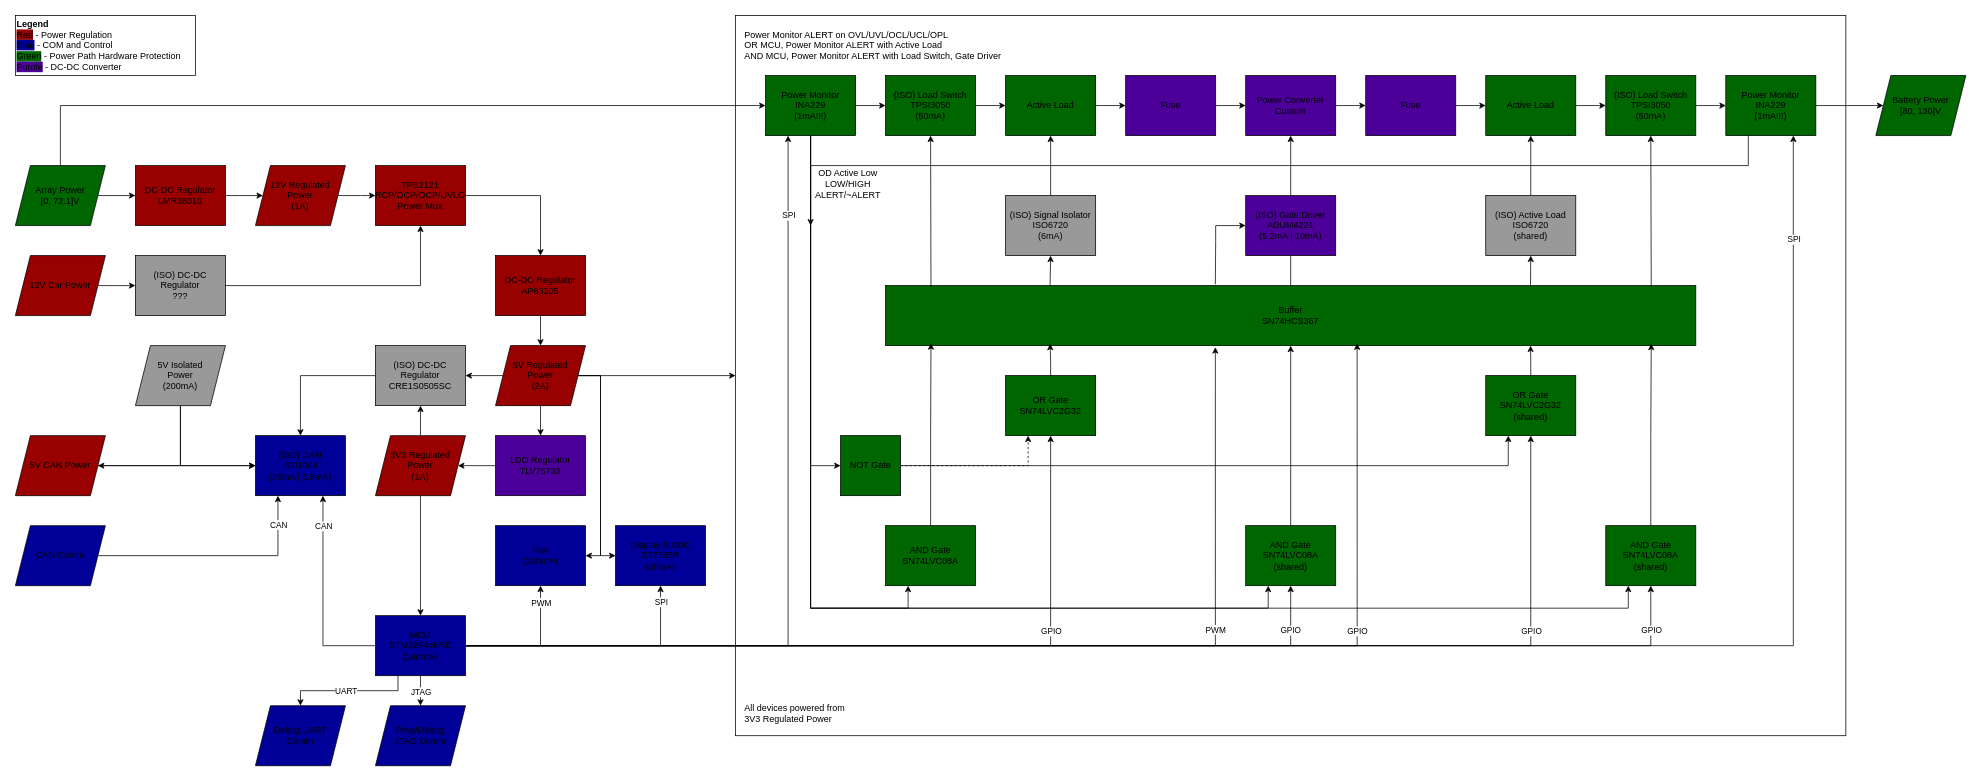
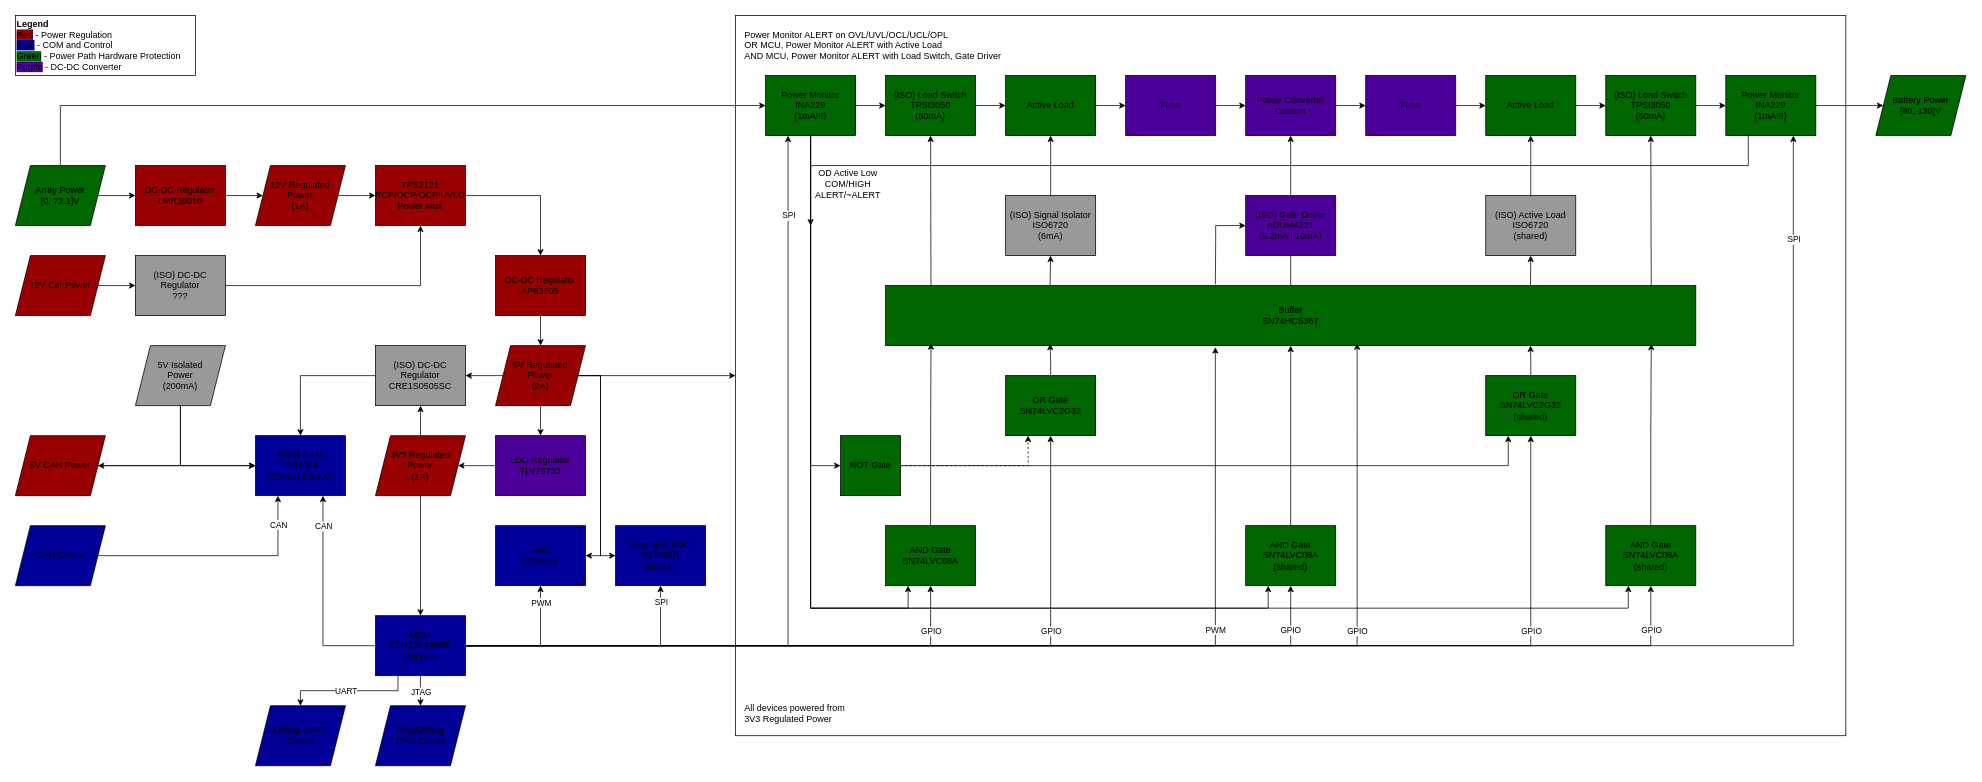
node "OD Active Low LOW/HIGH ALERT/~ALERT": label "OD Active Low LOW/HIGH ALERT/~ALERT" -> "OD Active Low COM/HIGH ALERT/~ALERT"
edge "MCU STM32F446RE (240mA)" -> "AND Gate SN74LVC08A": added, label "GPIO"
